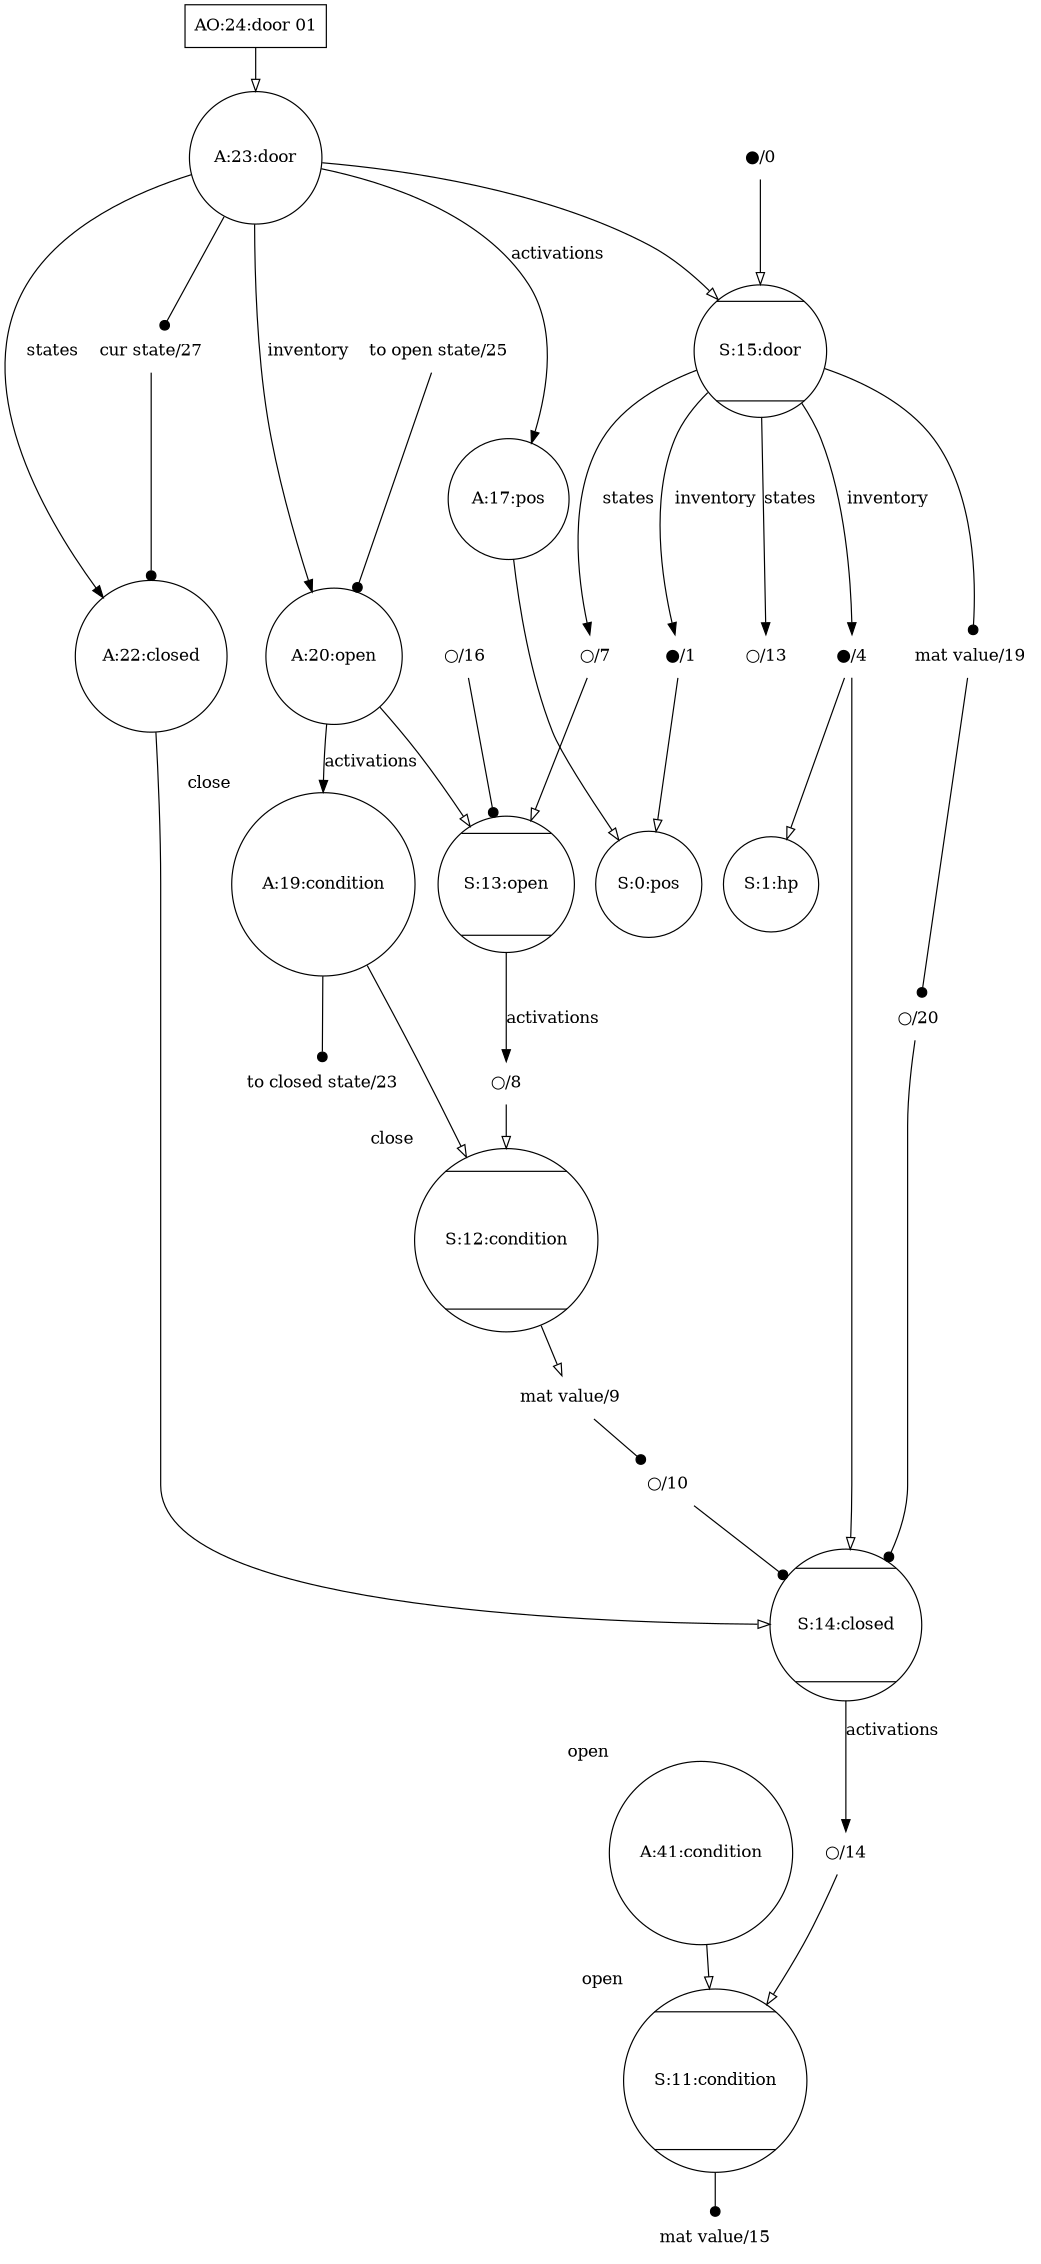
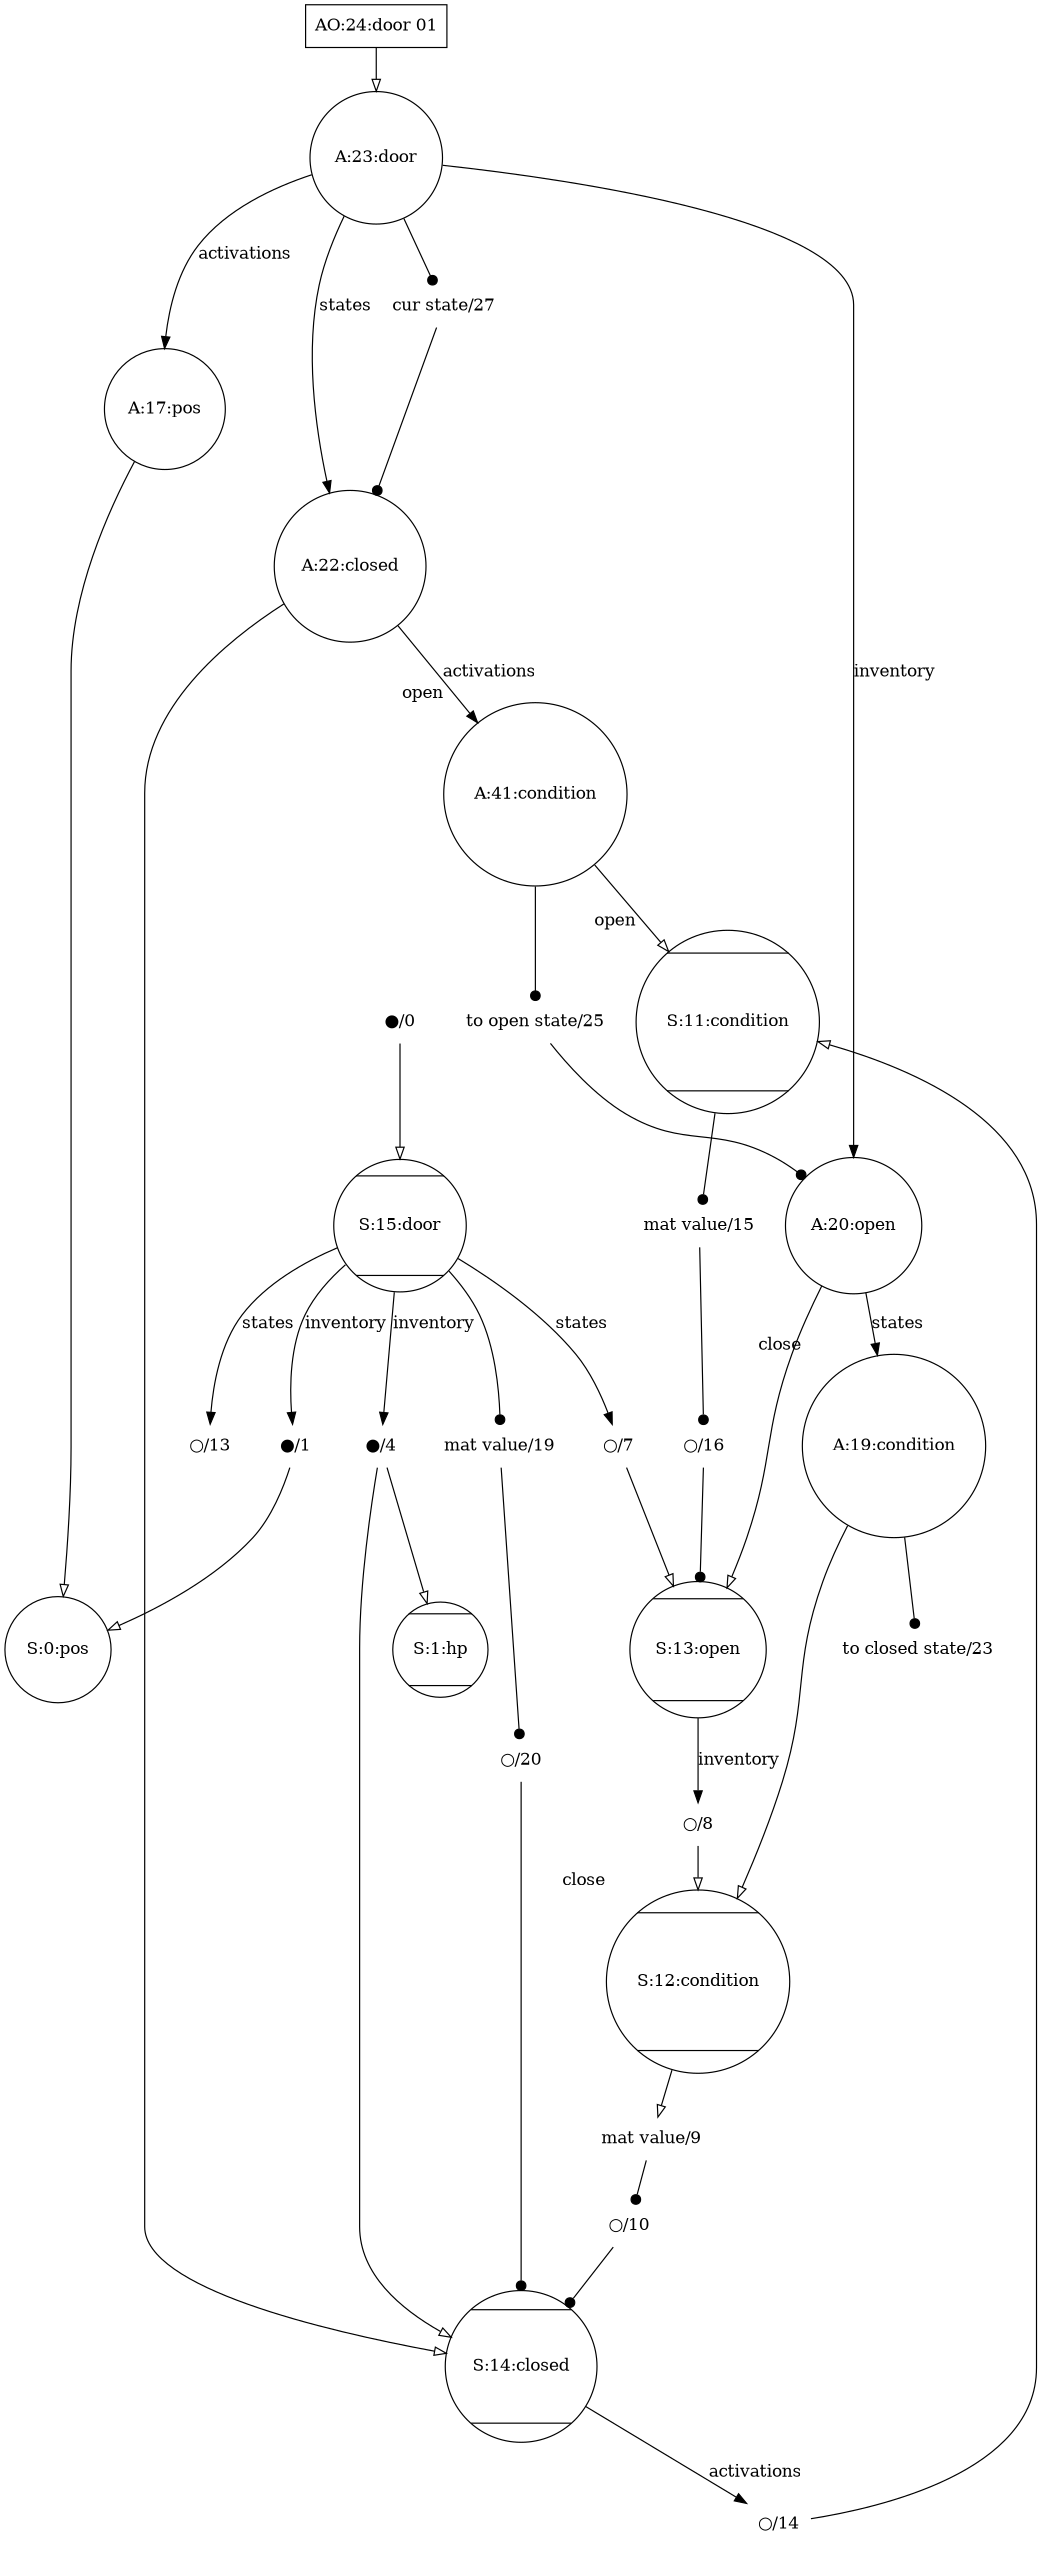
edge "A:23:door" -> "S:15:door": removed
edge "A:22:closed" -> "A:41:condition open": added, label "activations"
edge "A:20:open" -> "A:19:condition close": label "activations" -> "states"
node "S:1:hp": shape circle -> Mcircle
edge "A:41:condition open" -> "to open state/25": added
edge "S:13:open" -> "○/8": label "activations" -> "inventory"
edge "mat value/15" -> "○/16": added
